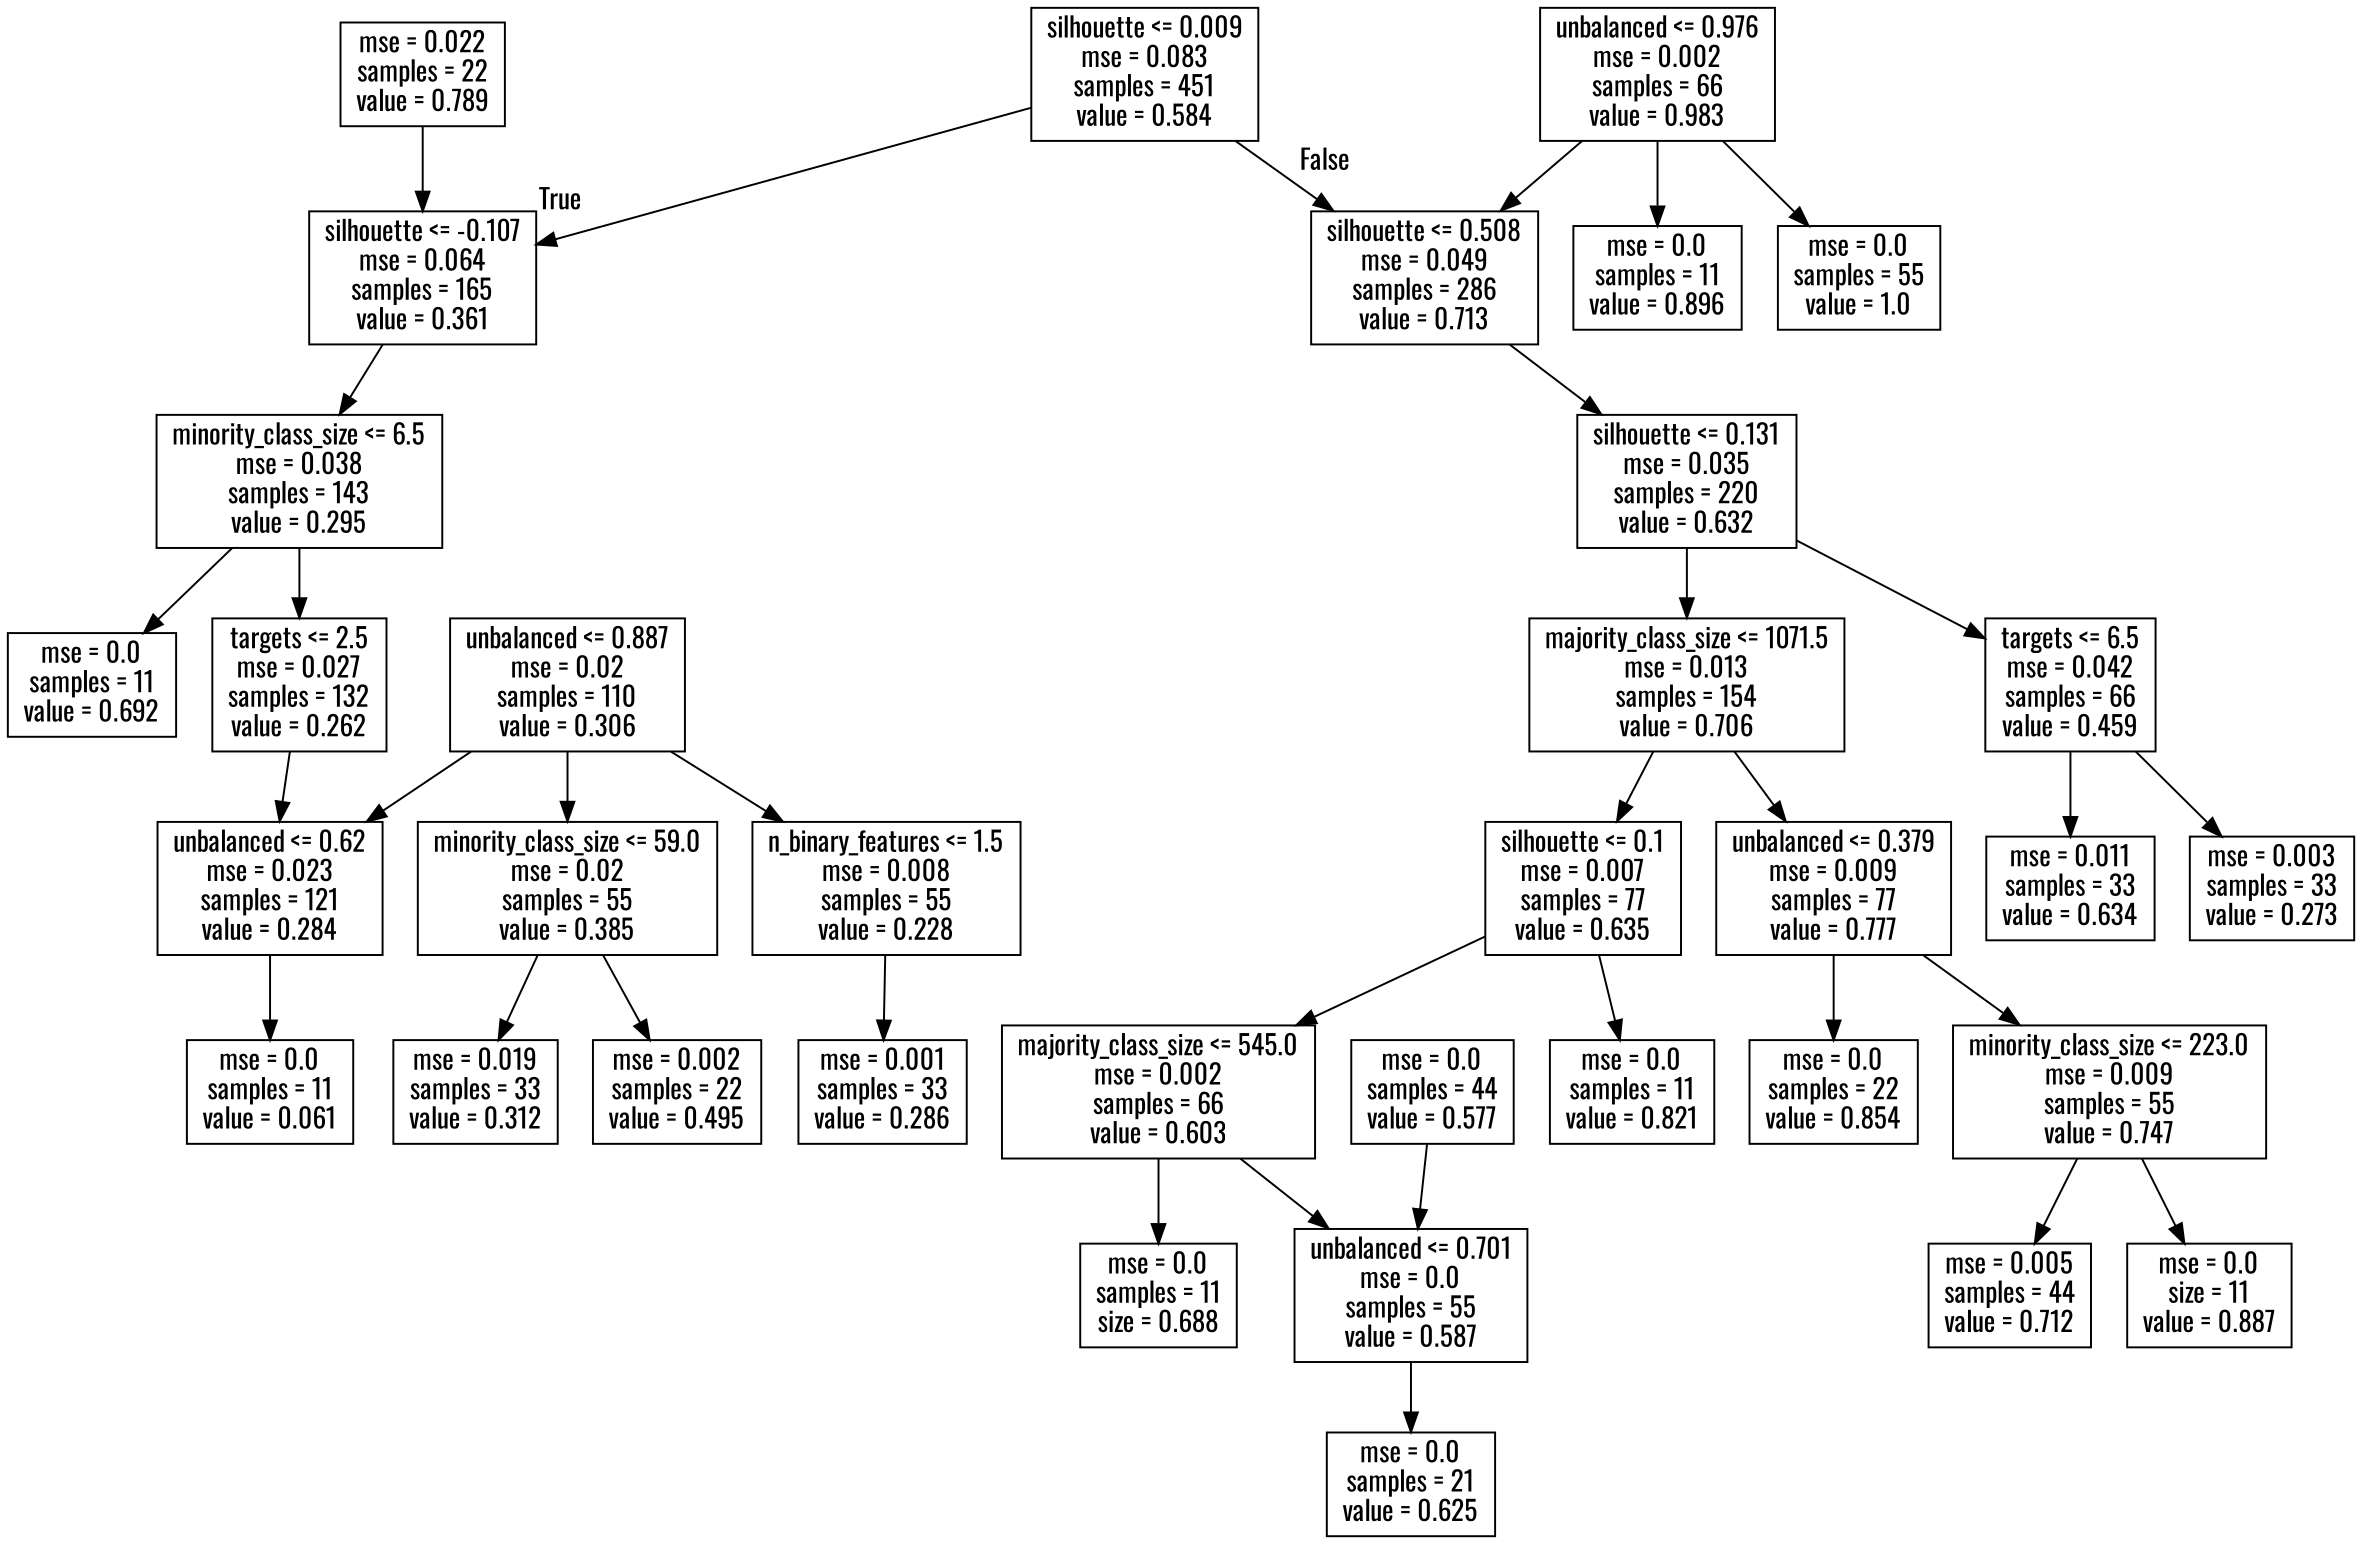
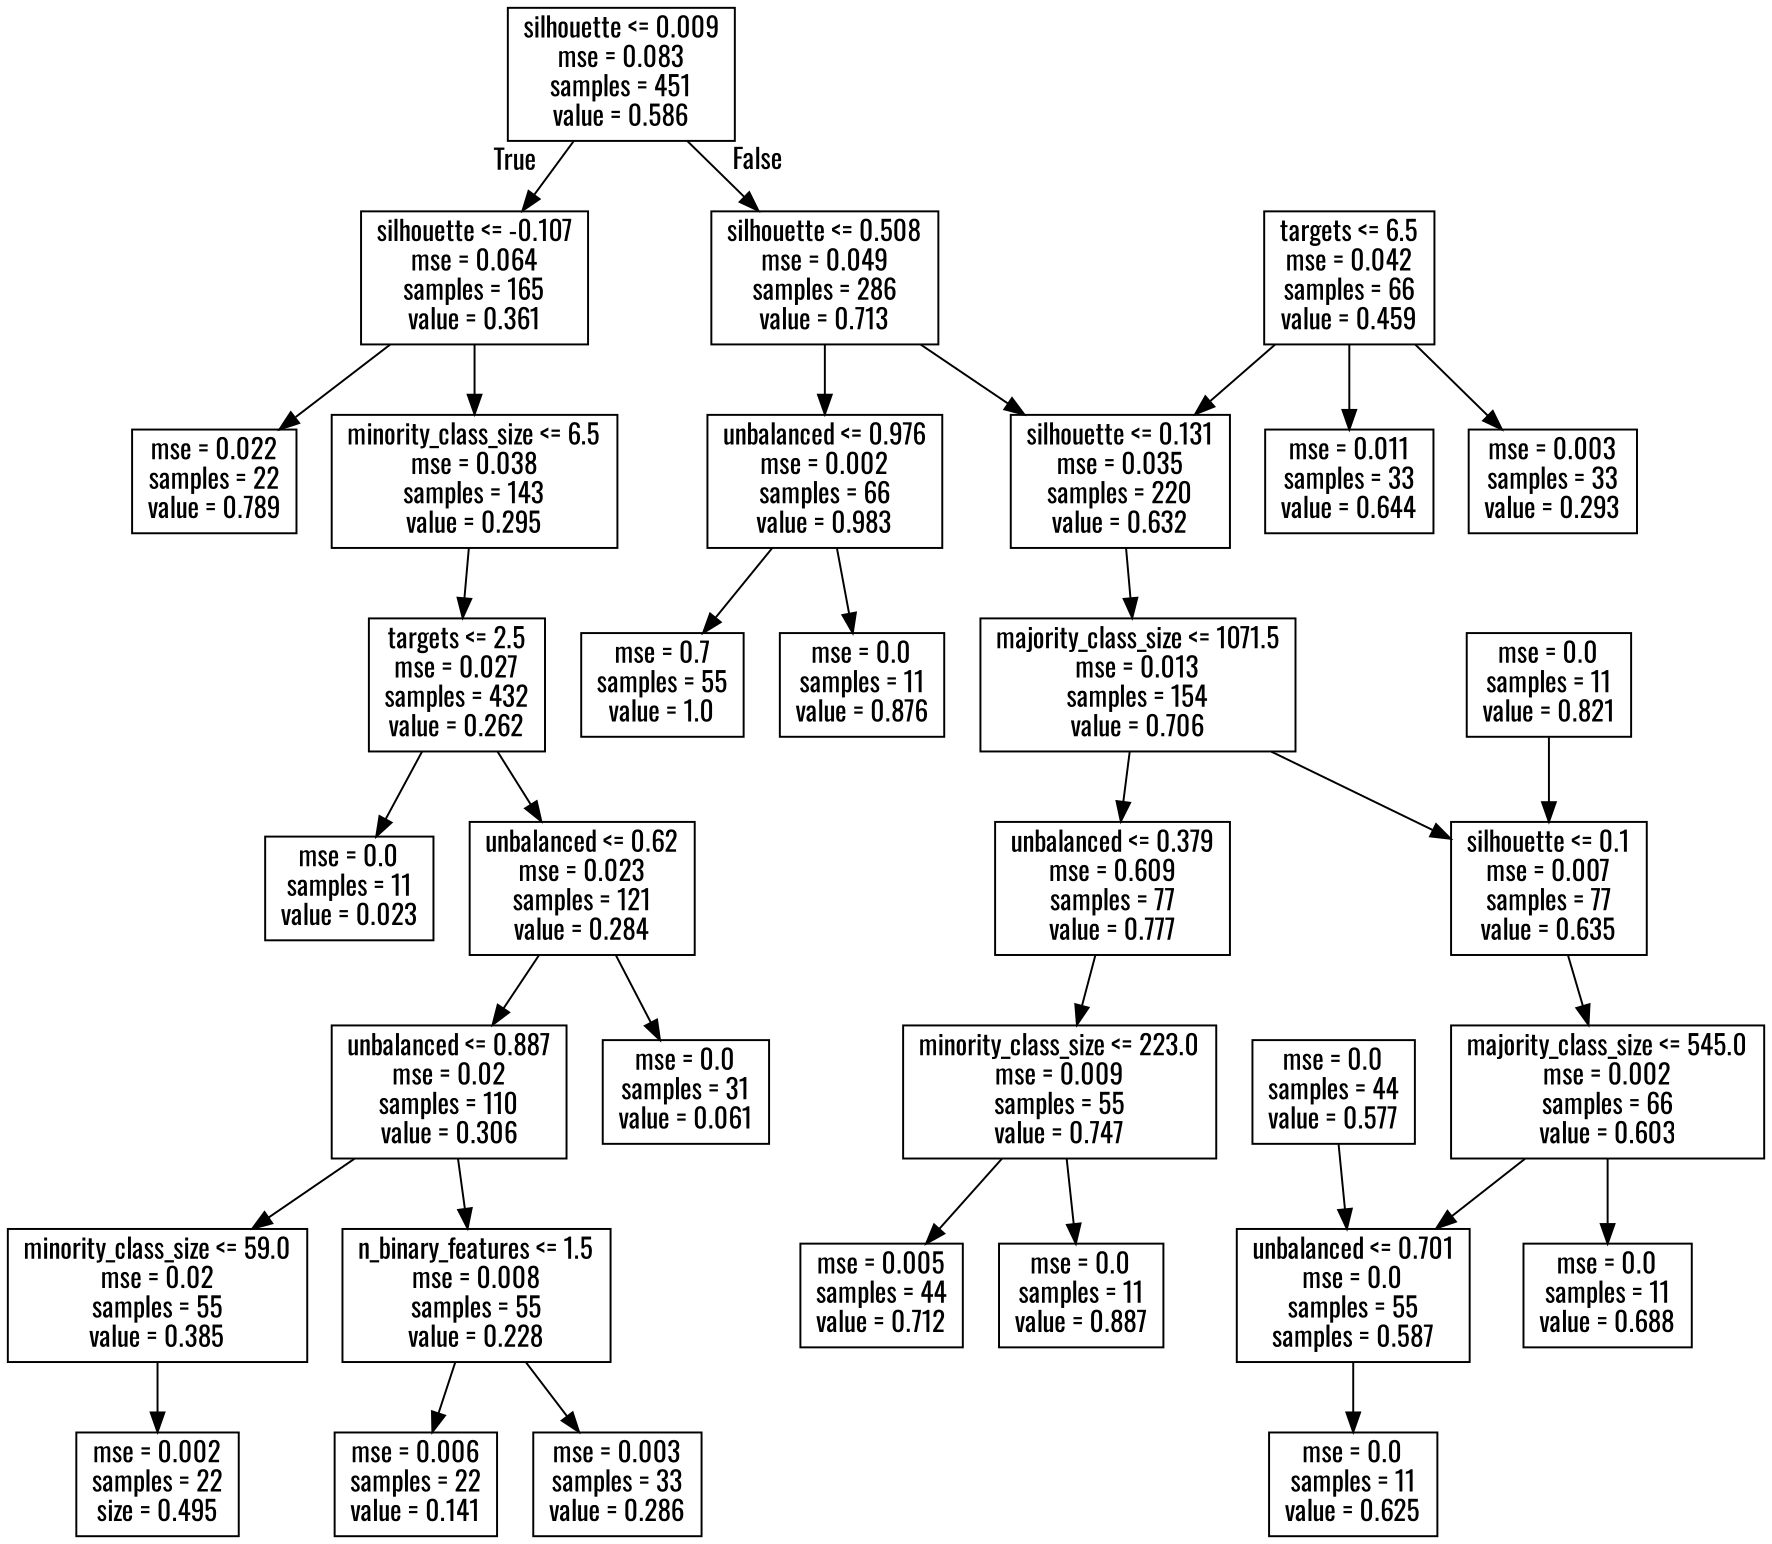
node "silhouette <= 0.009 mse = 0.083 samples = 451 value = 0.584": label "silhouette <= 0.009 mse = 0.083 samples = 451 value = 0.584" -> "silhouette <= 0.009 mse = 0.083 samples = 451 value = 0.586"
edge "mse = 0.022 samples = 22 value = 0.789" -> "silhouette <= -0.107 mse = 0.064 samples = 165 value = 0.361": reversed
edge "unbalanced <= 0.976 mse = 0.002 samples = 66 value = 0.983" -> "silhouette <= 0.508 mse = 0.049 samples = 286 value = 0.713": reversed
node "mse = 0.0 samples = 11 value = 0.896": label "mse = 0.0 samples = 11 value = 0.896" -> "mse = 0.0 samples = 11 value = 0.876"
node "mse = 0.0 samples = 55 value = 1.0": label "mse = 0.0 samples = 55 value = 1.0" -> "mse = 0.7 samples = 55 value = 1.0"
edge "silhouette <= 0.131 mse = 0.035 samples = 220 value = 0.632" -> "targets <= 6.5 mse = 0.042 samples = 66 value = 0.459": reversed
node "mse = 0.0 samples = 11 value = 0.692": removed
node "targets <= 2.5 mse = 0.027 samples = 132 value = 0.262": label "targets <= 2.5 mse = 0.027 samples = 132 value = 0.262" -> "targets <= 2.5 mse = 0.027 samples = 432 value = 0.262"
edge "unbalanced <= 0.887 mse = 0.02 samples = 110 value = 0.306" -> "unbalanced <= 0.62 mse = 0.023 samples = 121 value = 0.284": reversed
node "mse = 0.0 samples = 11 value = 0.023": added
node "unbalanced <= 0.379 mse = 0.009 samples = 77 value = 0.777": label "unbalanced <= 0.379 mse = 0.009 samples = 77 value = 0.777" -> "unbalanced <= 0.379 mse = 0.609 samples = 77 value = 0.777"
node "mse = 0.011 samples = 33 value = 0.634": label "mse = 0.011 samples = 33 value = 0.634" -> "mse = 0.011 samples = 33 value = 0.644"
node "mse = 0.003 samples = 33 value = 0.273": label "mse = 0.003 samples = 33 value = 0.273" -> "mse = 0.003 samples = 33 value = 0.293"
edge "silhouette <= 0.1 mse = 0.007 samples = 77 value = 0.635" -> "mse = 0.0 samples = 11 value = 0.821": reversed
node "mse = 0.0 samples = 11 value = 0.061": label "mse = 0.0 samples = 11 value = 0.061" -> "mse = 0.0 samples = 31 value = 0.061"
node "mse = 0.019 samples = 33 value = 0.312": removed
node "mse = 0.002 samples = 22 value = 0.495": label "mse = 0.002 samples = 22 value = 0.495" -> "mse = 0.002 samples = 22 size = 0.495"
node "mse = 0.001 samples = 33 value = 0.286": label "mse = 0.001 samples = 33 value = 0.286" -> "mse = 0.003 samples = 33 value = 0.286"
node "mse = 0.0 samples = 22 value = 0.854": removed
node "mse = 0.0 samples = 11 size = 0.688": label "mse = 0.0 samples = 11 size = 0.688" -> "mse = 0.0 samples = 11 value = 0.688"
node "unbalanced <= 0.701 mse = 0.0 samples = 55 value = 0.587": label "unbalanced <= 0.701 mse = 0.0 samples = 55 value = 0.587" -> "unbalanced <= 0.701 mse = 0.0 samples = 55 samples = 0.587"
node "mse = 0.0 size = 11 value = 0.887": label "mse = 0.0 size = 11 value = 0.887" -> "mse = 0.0 samples = 11 value = 0.887"
node "mse = 0.006 samples = 22 value = 0.141": added
node "mse = 0.0 samples = 21 value = 0.625": label "mse = 0.0 samples = 21 value = 0.625" -> "mse = 0.0 samples = 11 value = 0.625"
